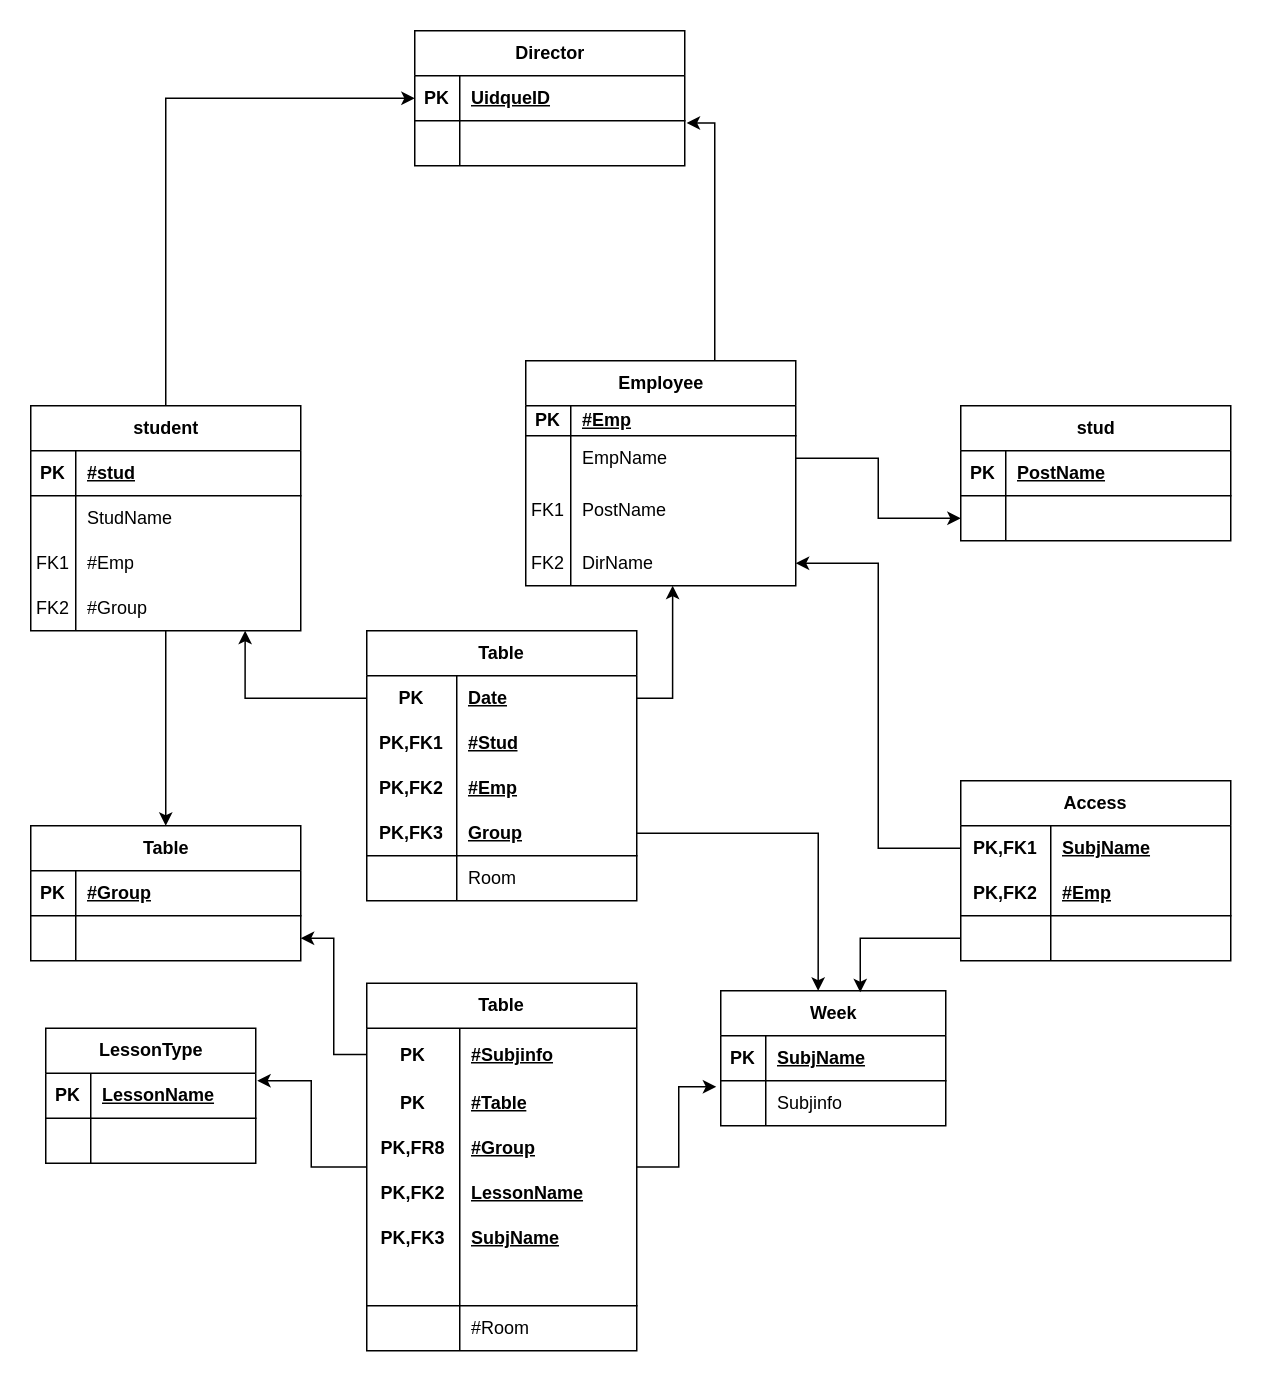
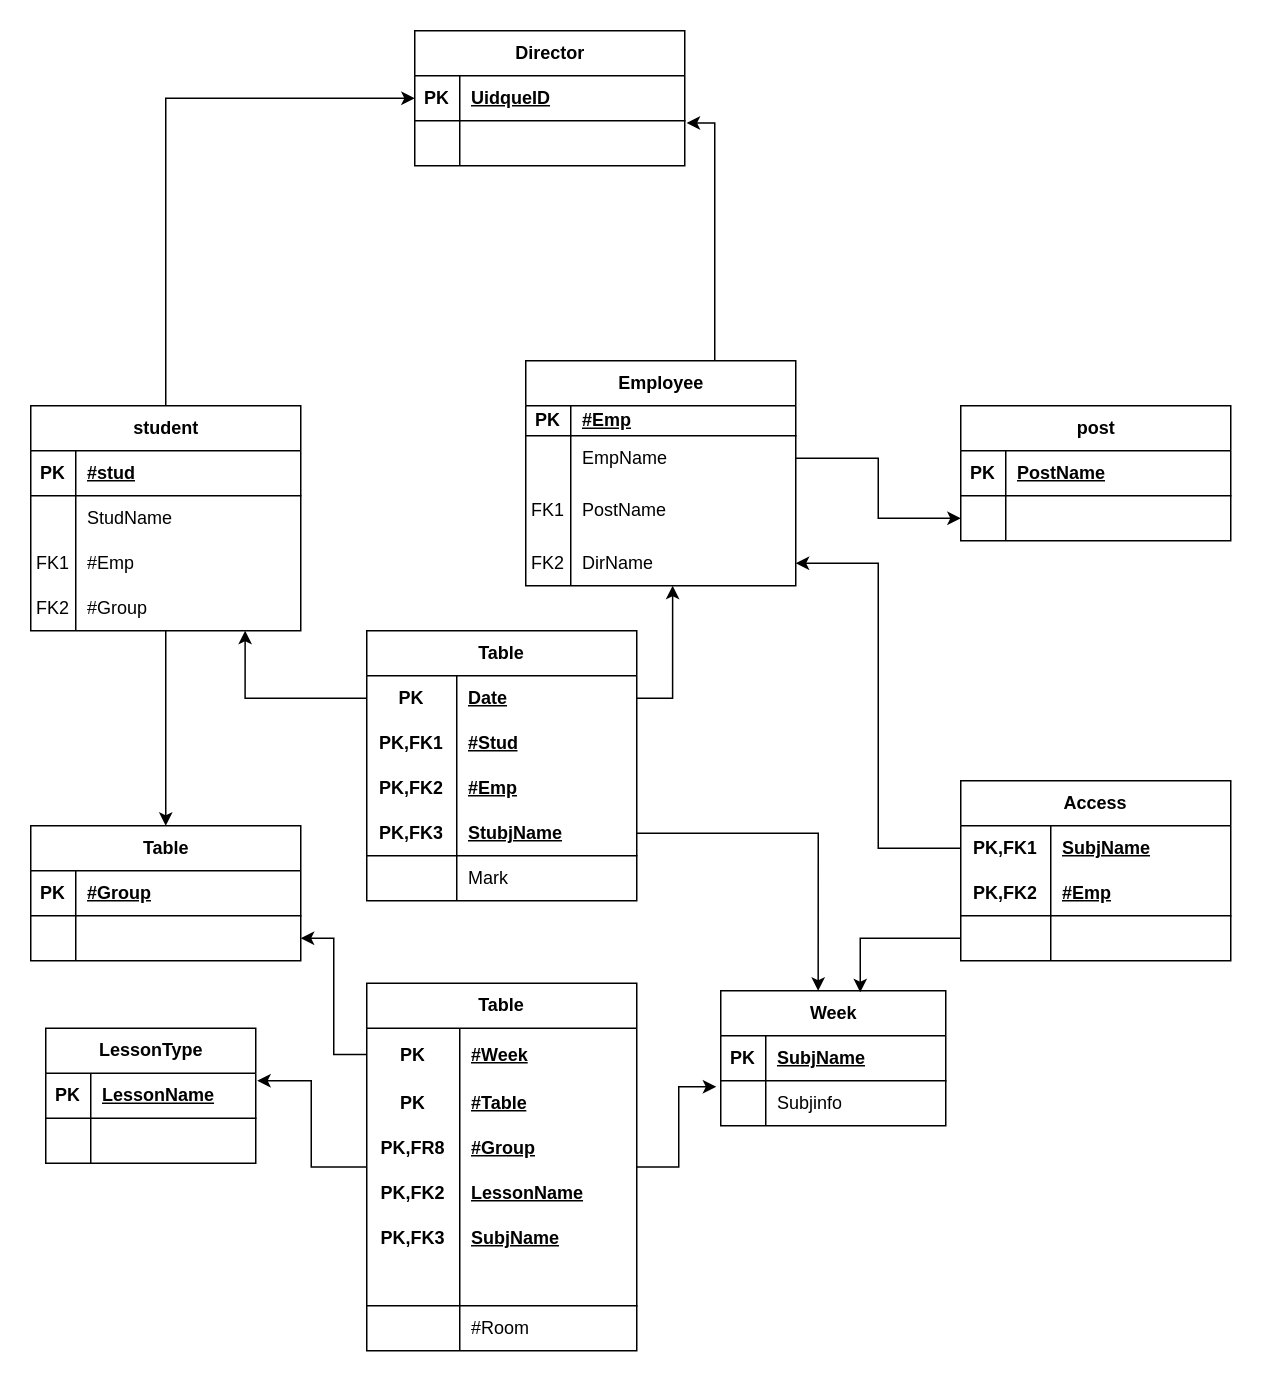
node "stud": label "stud" -> "post"
node "Group": label "Group" -> "StubjName"
node "Room": label "Room" -> "Mark"
node "#Subjinfo": label "#Subjinfo" -> "#Week"
